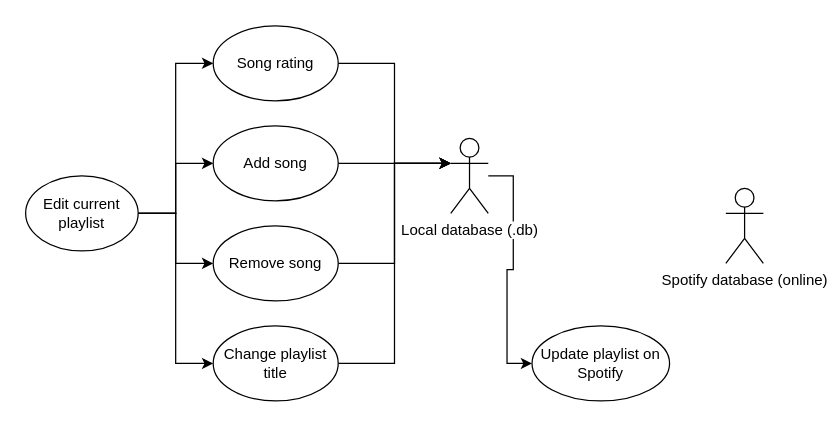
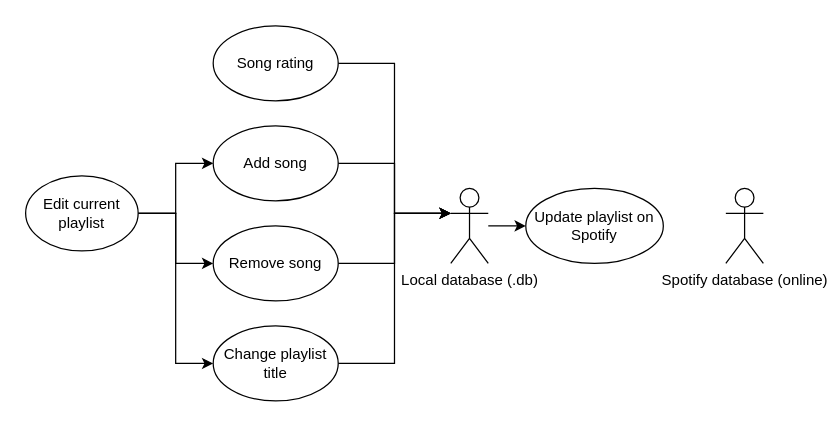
edge "Edit current playlist" -> "Song rating": removed
node "Local database (.db)": moved (469, 176) -> (469, 226)
node "Update playlist on Spotify": moved (601, 363) -> (594, 226)
